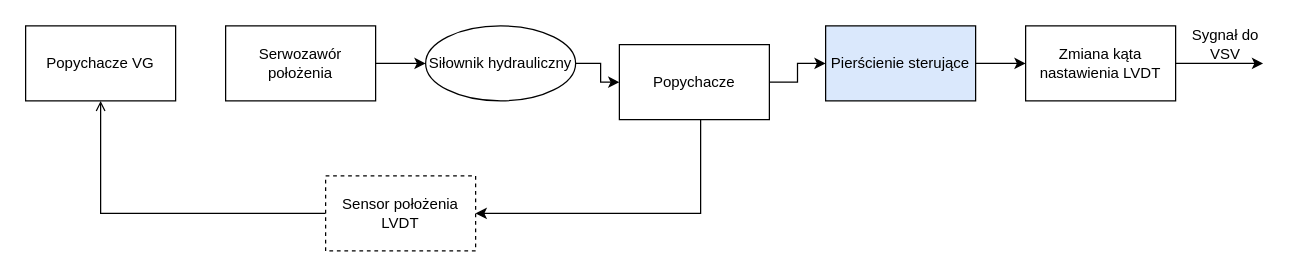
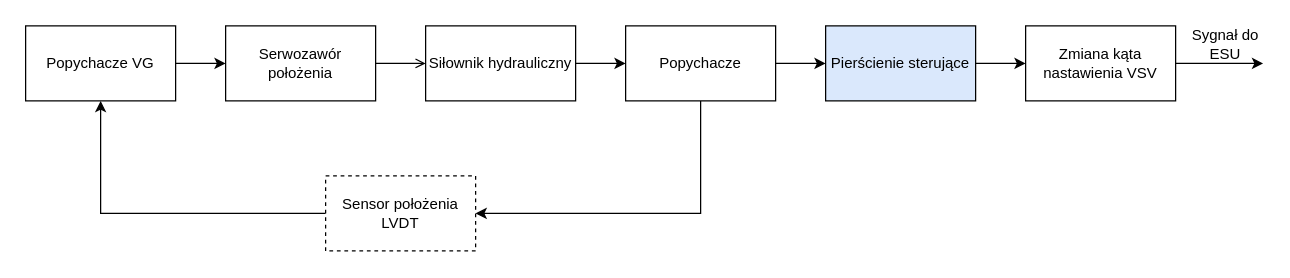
node "Sygnał do VSV": label "Sygnał do VSV" -> "Sygnał do ESU"
edge "Popychacze VG" -> "Serwozawór położenia": added
edge "Serwozawór położenia" -> "Siłownik hydrauliczny": arrowhead classic -> open
node "Siłownik hydrauliczny": shape ellipse -> rectangle
node "Zmiana kąta nastawienia LVDT": label "Zmiana kąta nastawienia LVDT" -> "Zmiana kąta nastawienia VSV"
node "Popychacze": moved (694, 82) -> (701, 63)
edge "Sensor położenia LVDT" -> "Popychacze VG": arrowhead open -> classic
